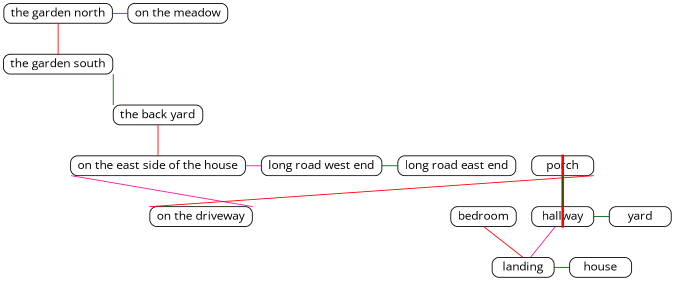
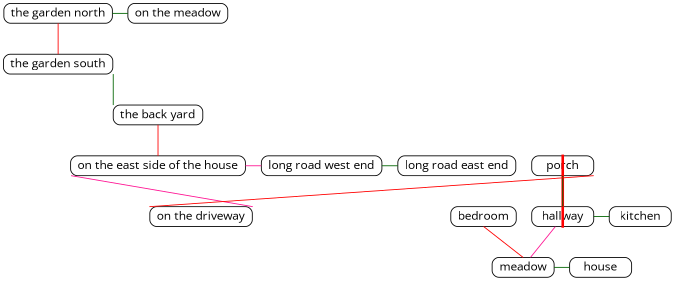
edge "the garden north" -- "on the meadow": color red -> darkgreen
node "yard": label "yard" -> "kitchen"
node "landing": label "landing" -> "meadow"
